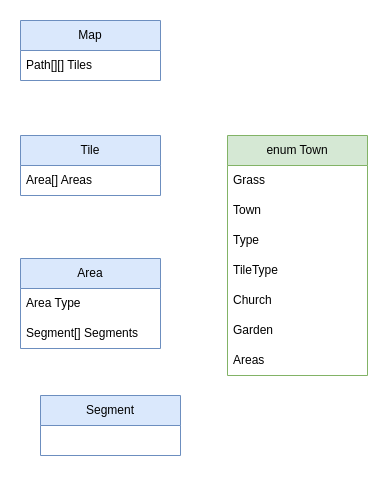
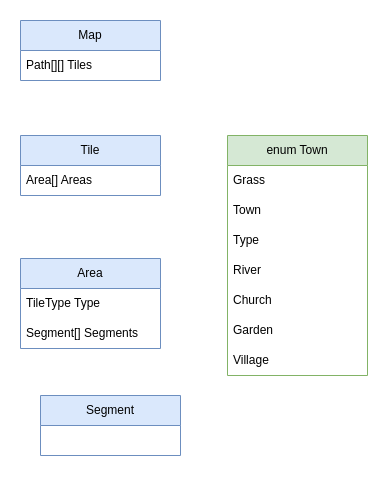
node "TileType": label "TileType" -> "River"
node "Area Type": label "Area Type" -> "TileType Type"
node "Areas": label "Areas" -> "Village"
